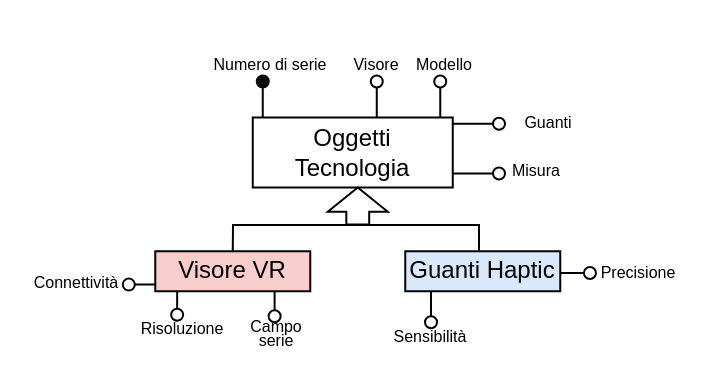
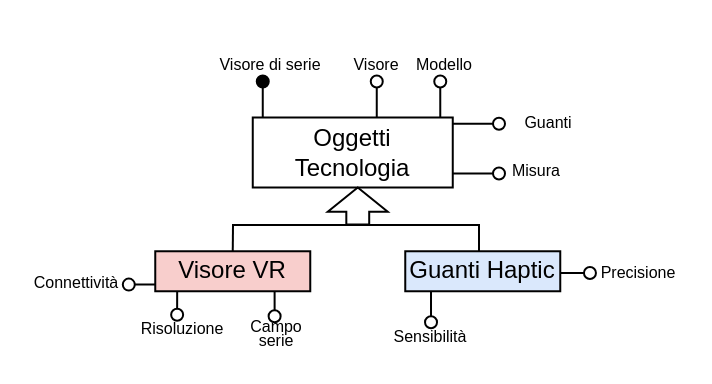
node "Numero di serie": label "Numero di serie" -> "Visore di serie"
